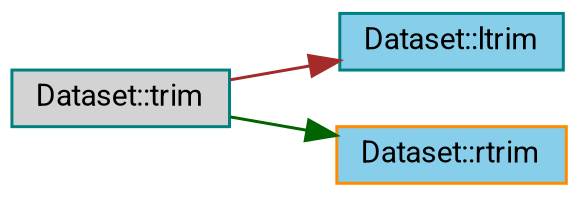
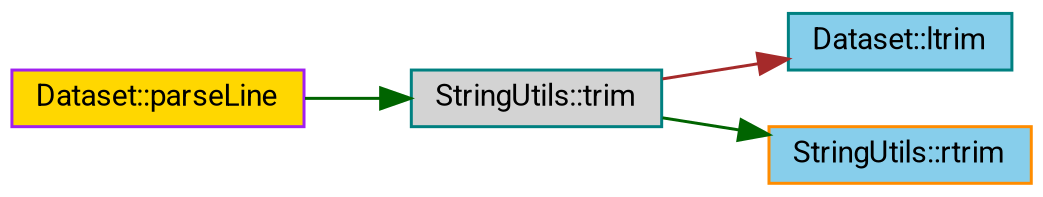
node "Dataset::trim": label "Dataset::trim" -> "StringUtils::trim"
node "Dataset::parseLine": added
node "Dataset::rtrim": label "Dataset::rtrim" -> "StringUtils::rtrim"
